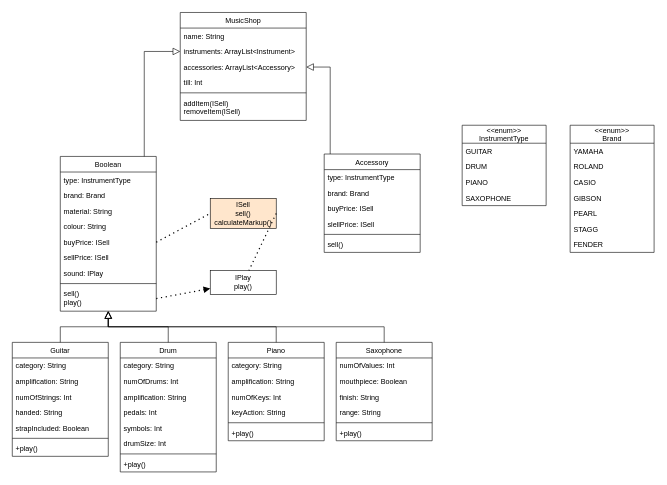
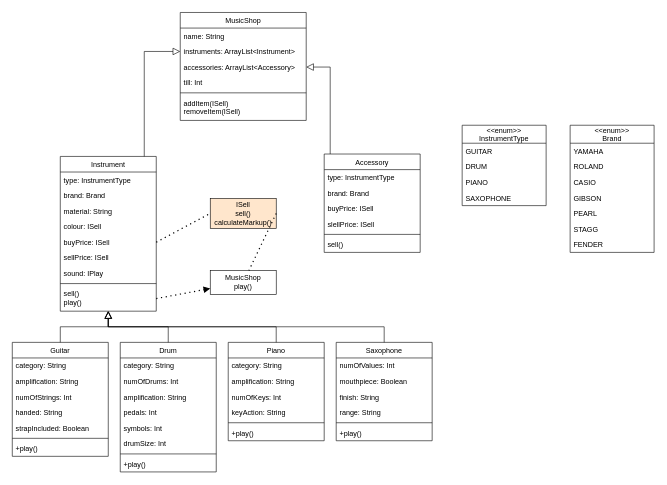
node "Boolean": label "Boolean" -> "Instrument"
node "colour: String": label "colour: String" -> "colour: ISell"
node "IPlay play()": label "IPlay play()" -> "MusicShop play()"
